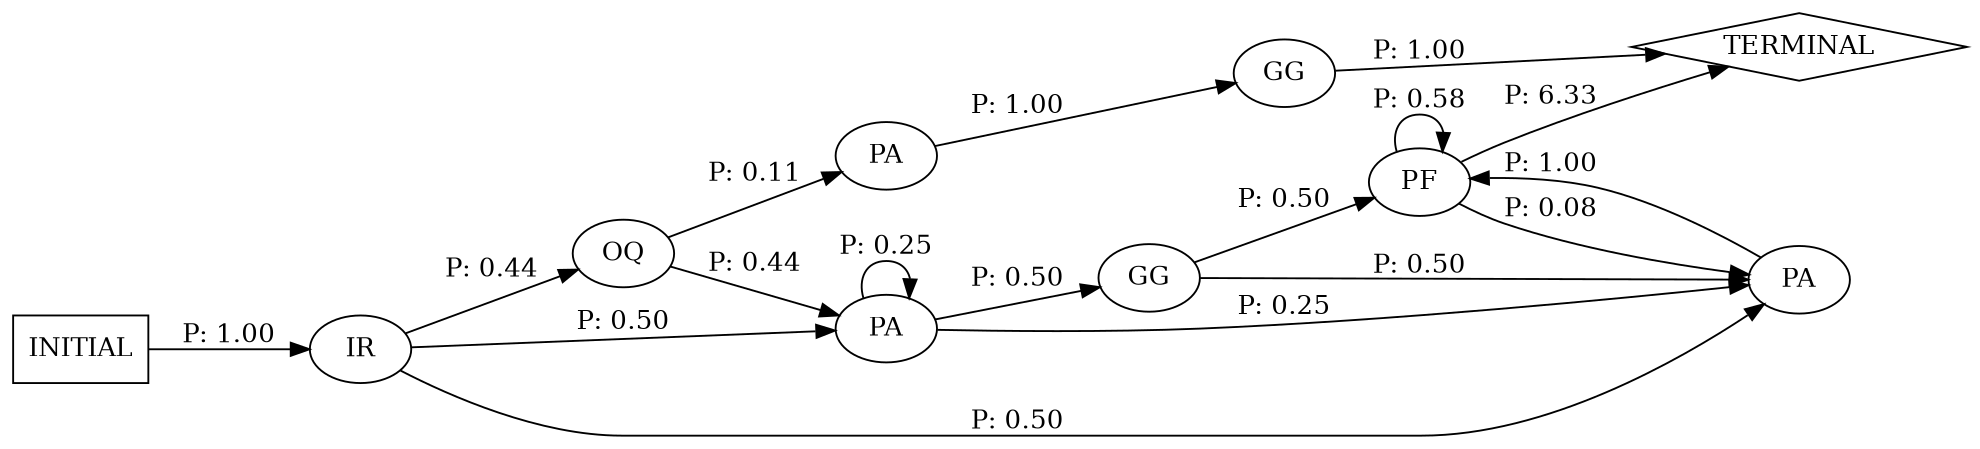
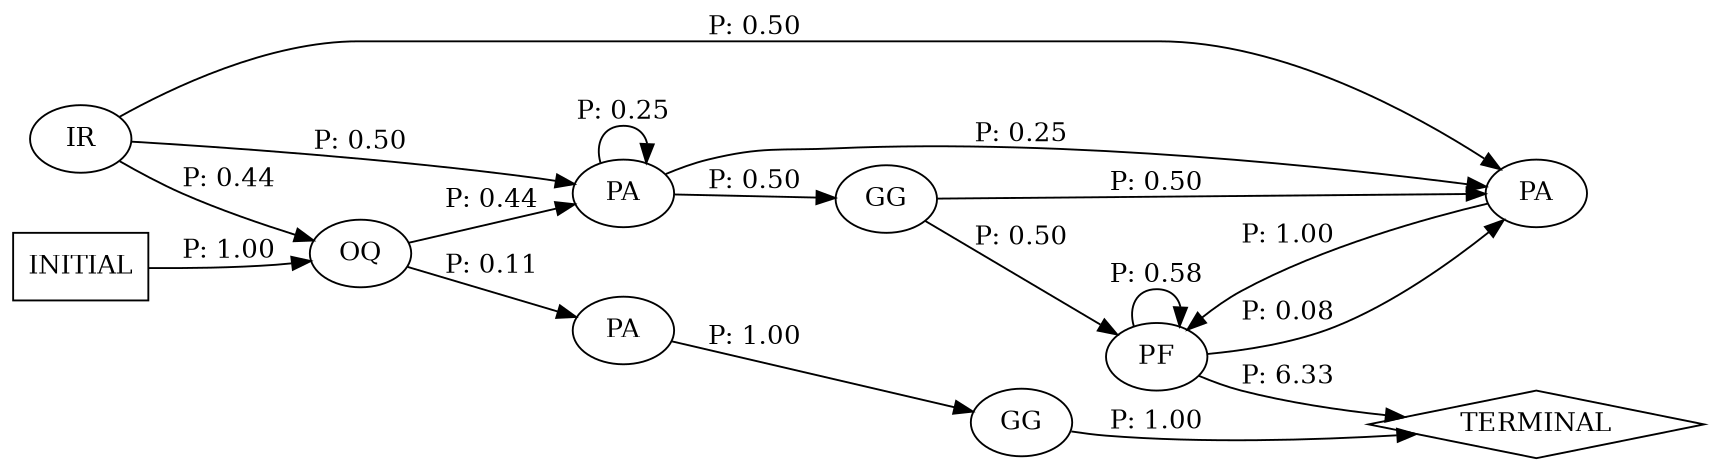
edge "INITIAL" -> "IR": now "INITIAL" -> "OQ"
